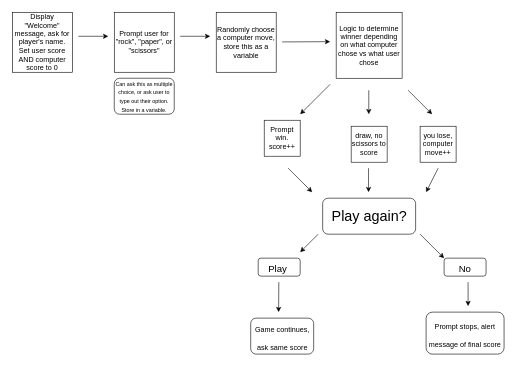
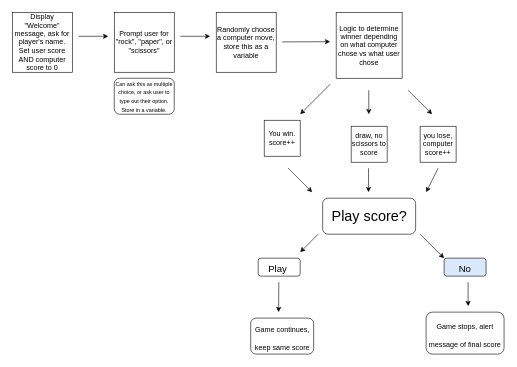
node "Prompt win. score++": label "Prompt win. score++" -> "You win. score++"
node "you lose, computer move++": label "you lose, computer move++" -> "you lose, computer score++"
node "Play again?": label "Play again?" -> "Play score?"
node "No": fillcolor #ffffff -> #dae8fc
node "Prompt stops, alert message of final score": label "Prompt stops, alert message of final score" -> "Game stops, alert message of final score"
node "Game continues, ask same score": label "Game continues, ask same score" -> "Game continues, keep same score"
